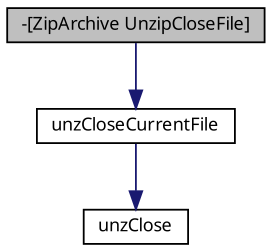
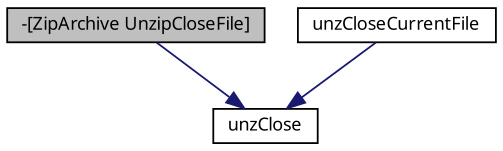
edge "-[ZipArchive UnzipCloseFile]" -> "unzCloseCurrentFile": now "-[ZipArchive UnzipCloseFile]" -> "unzClose"
